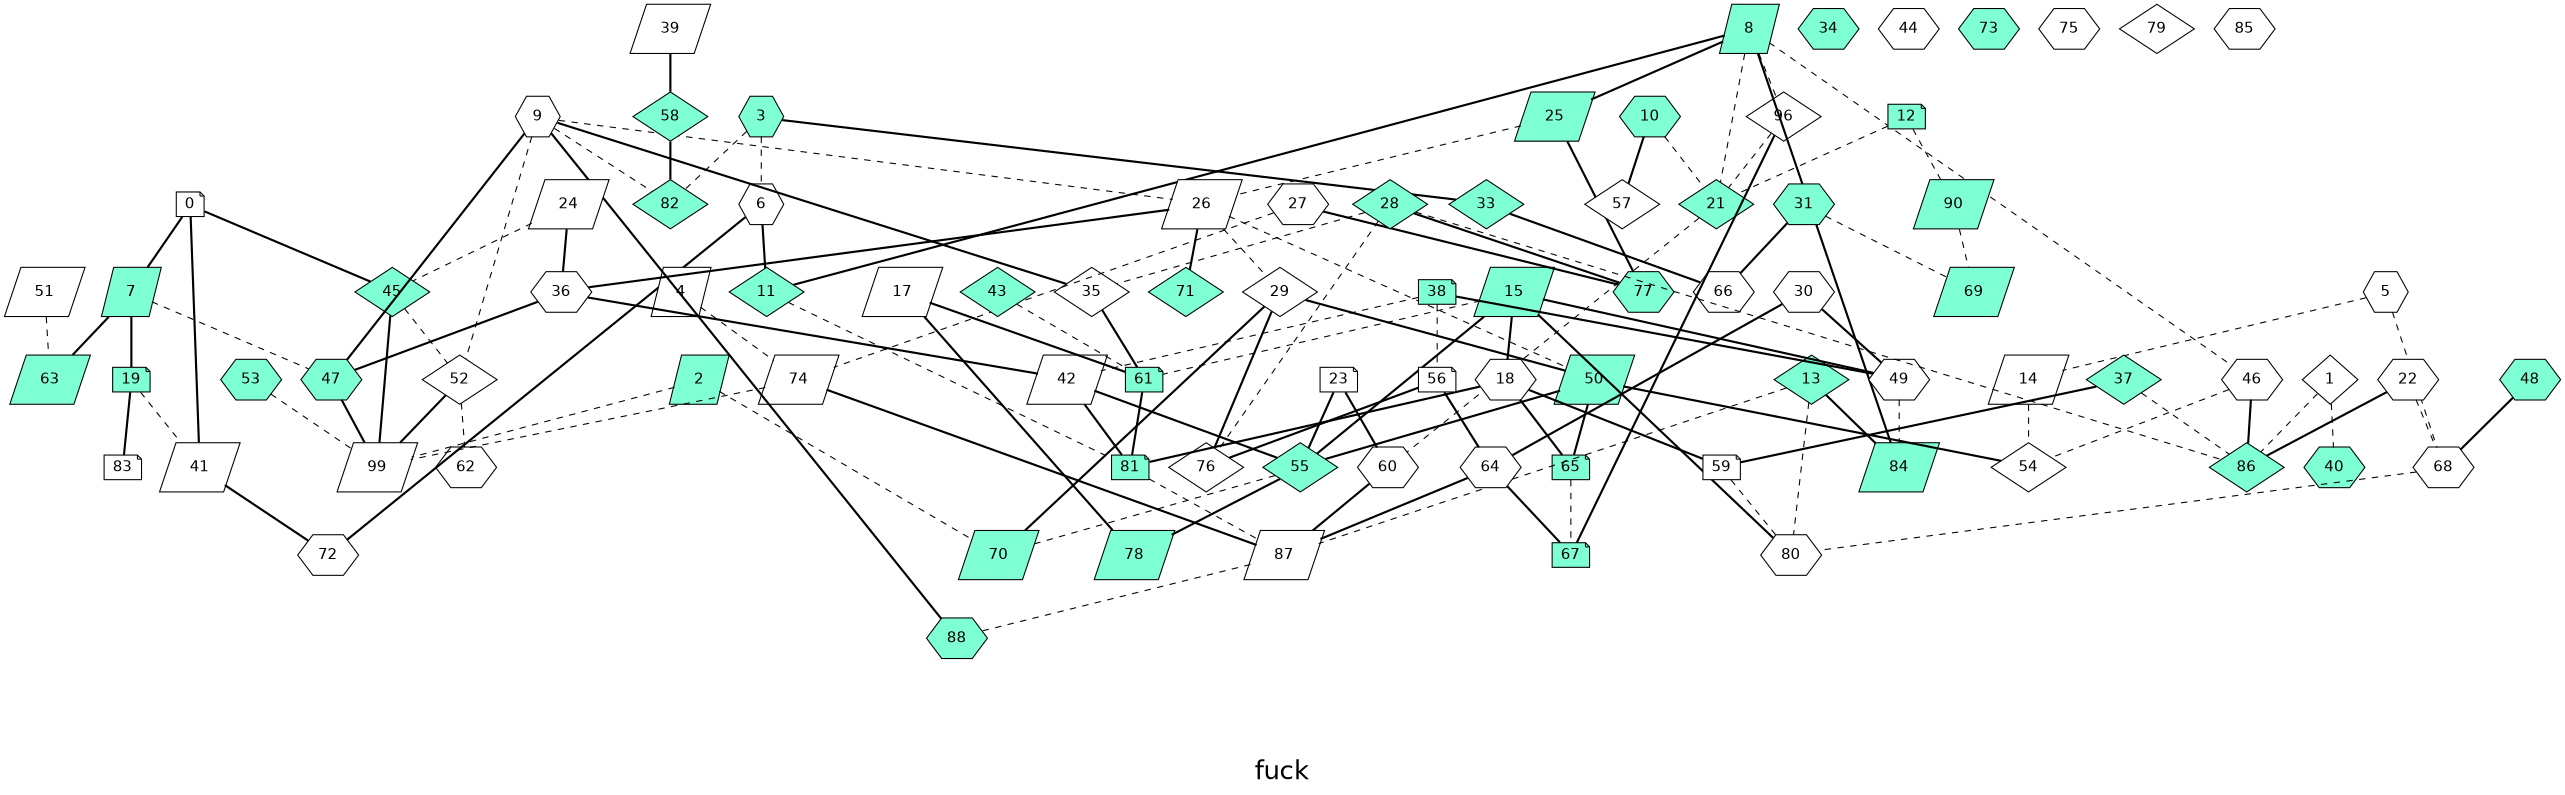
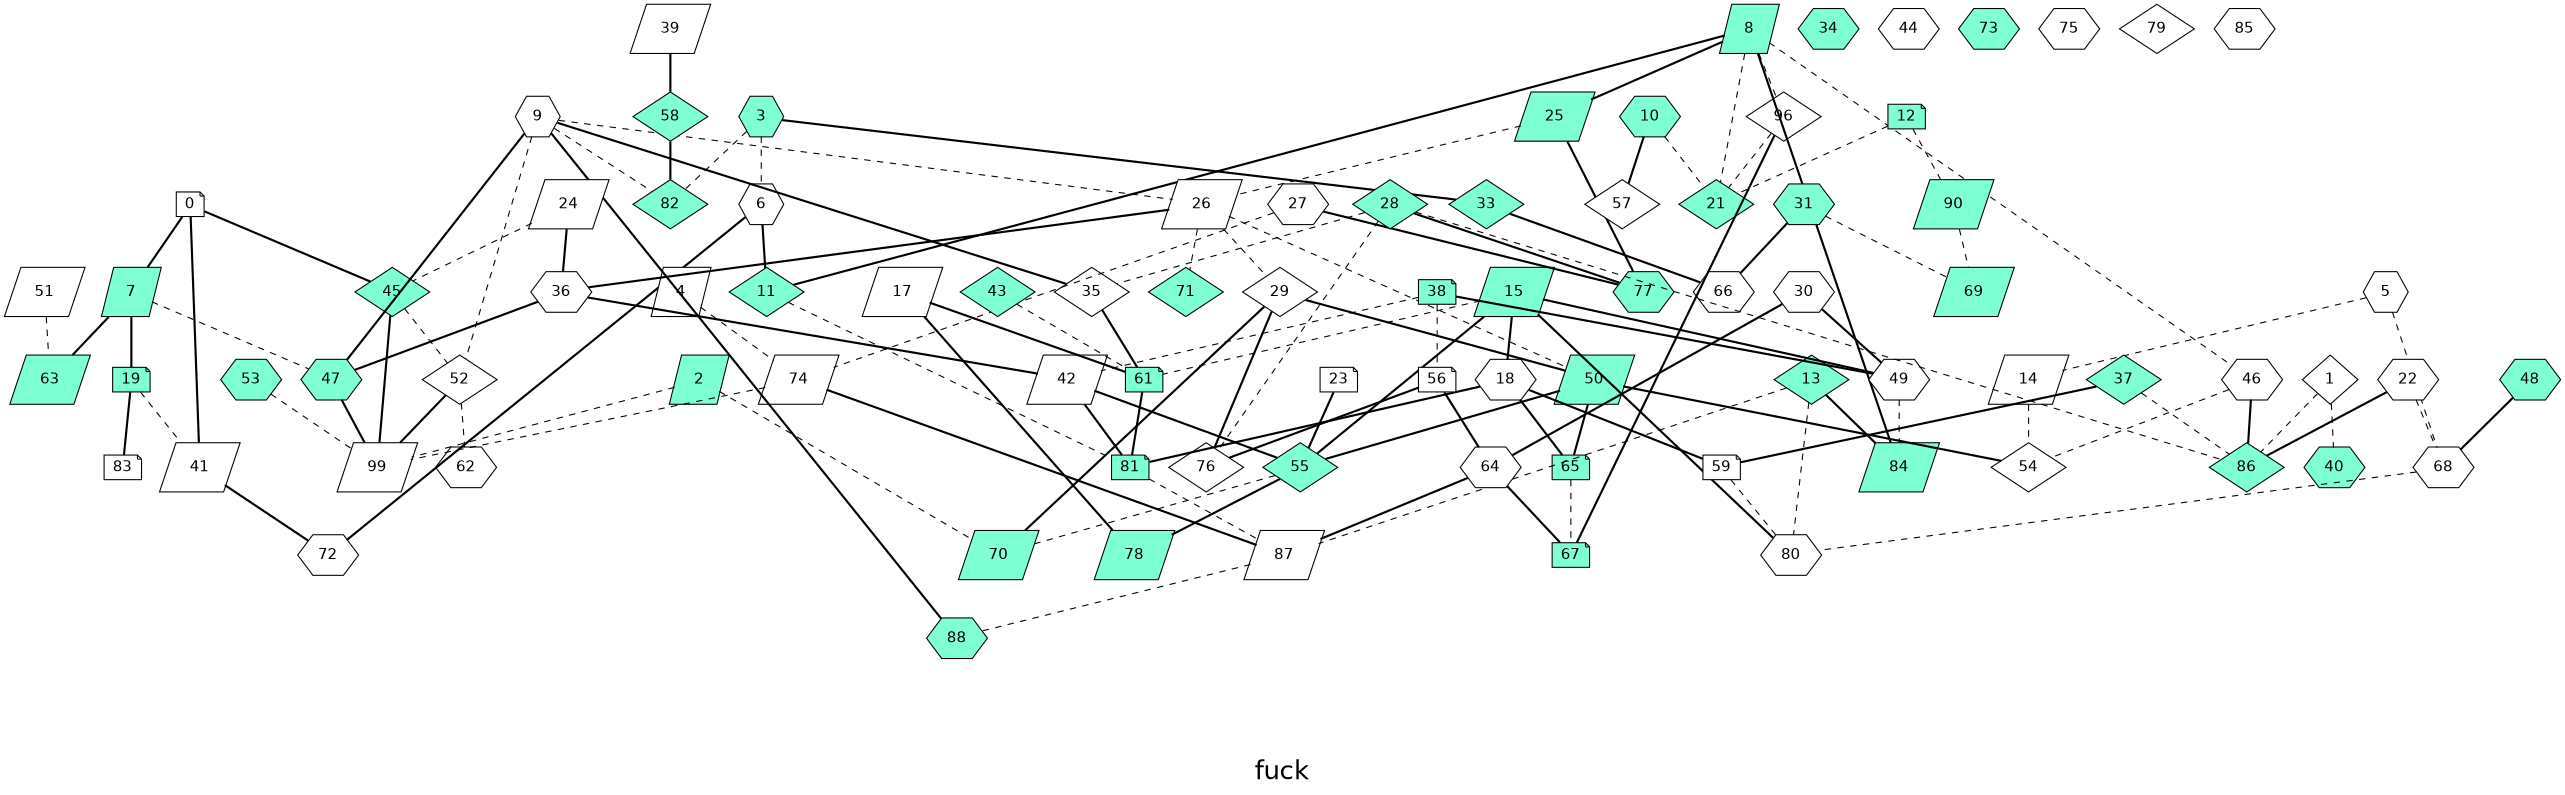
edge "26" -- "71": style bold -> dashed
node "60": removed
